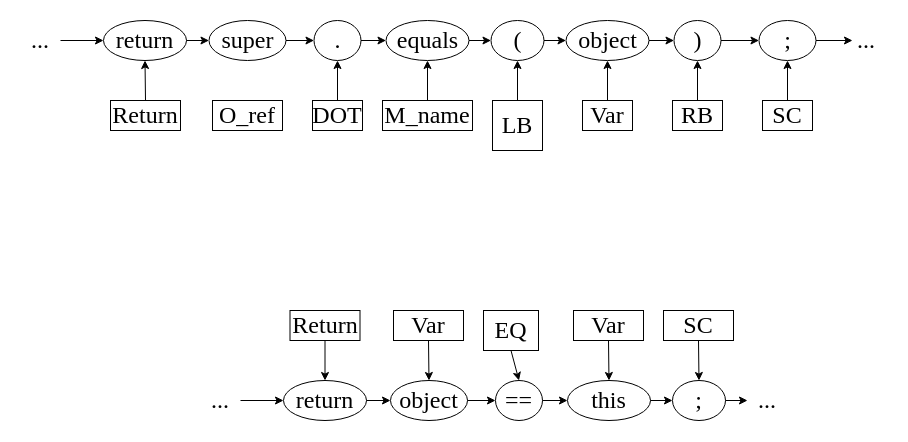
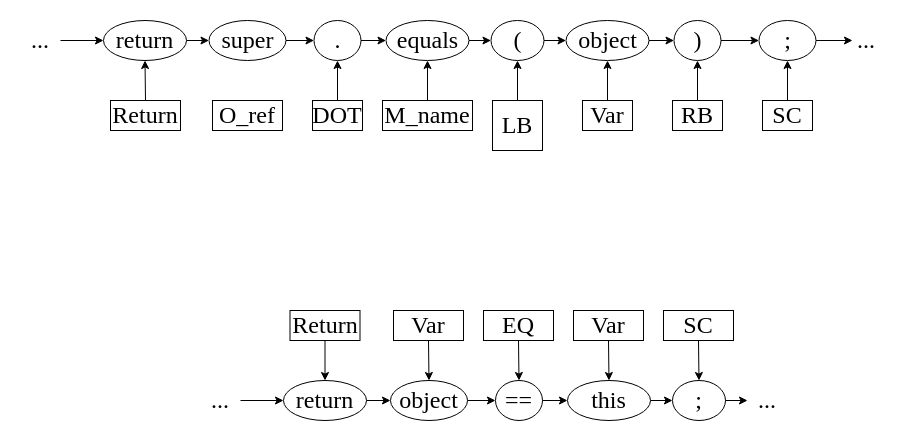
node "EQ": size 55x40 -> 70x30
